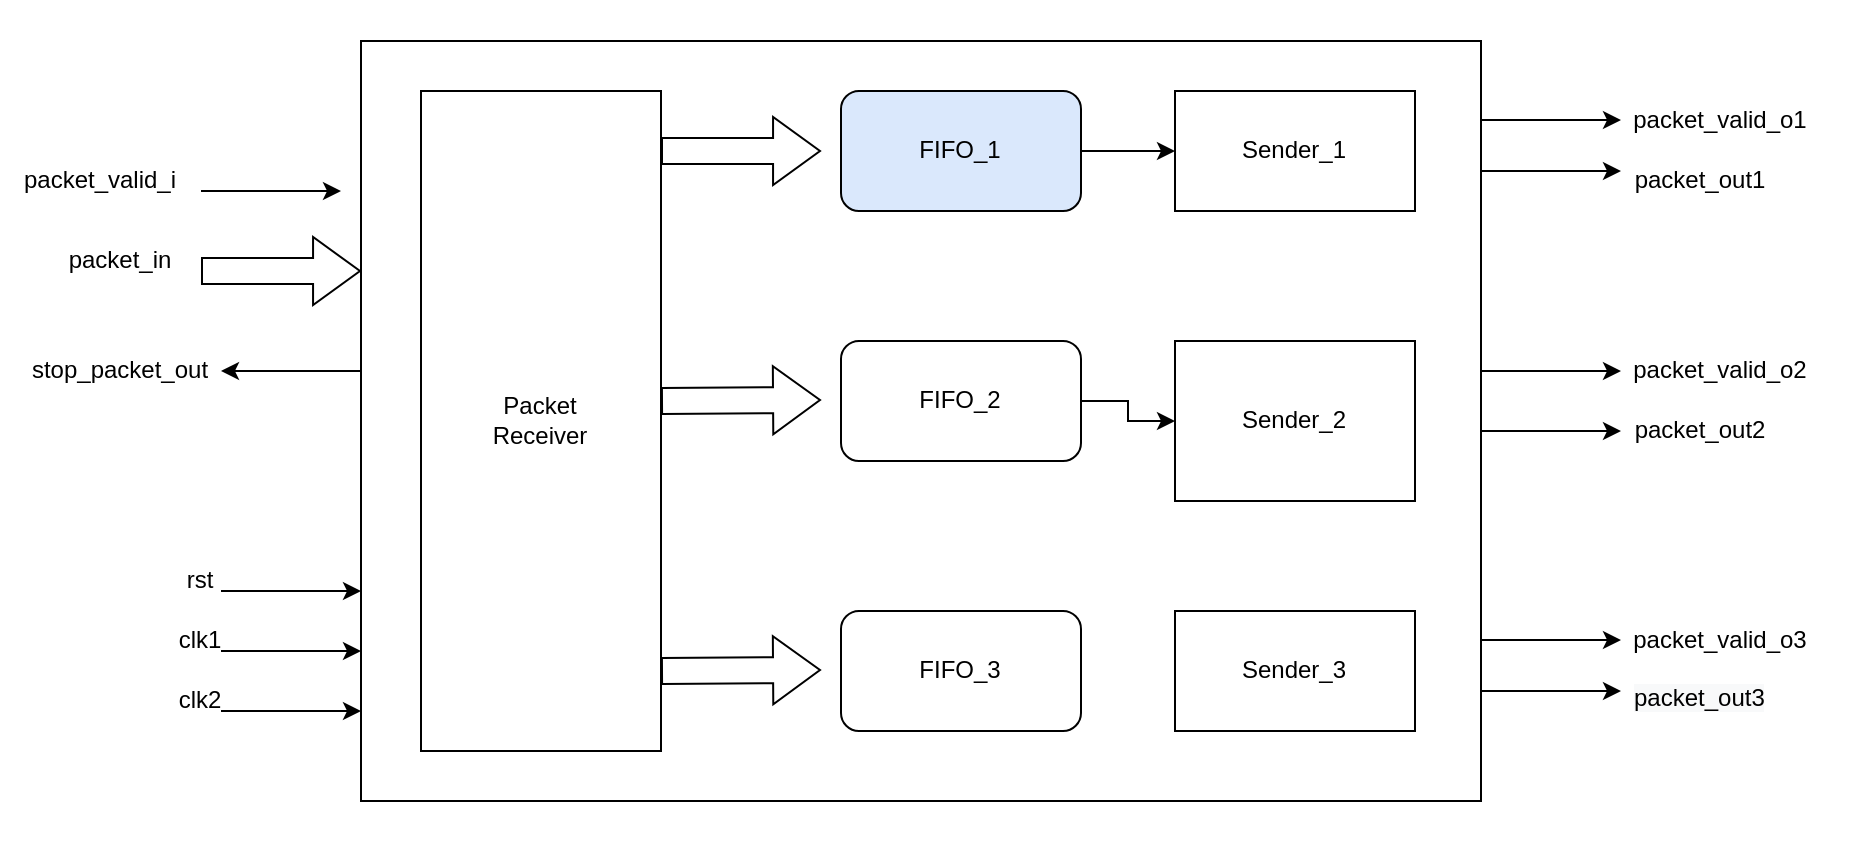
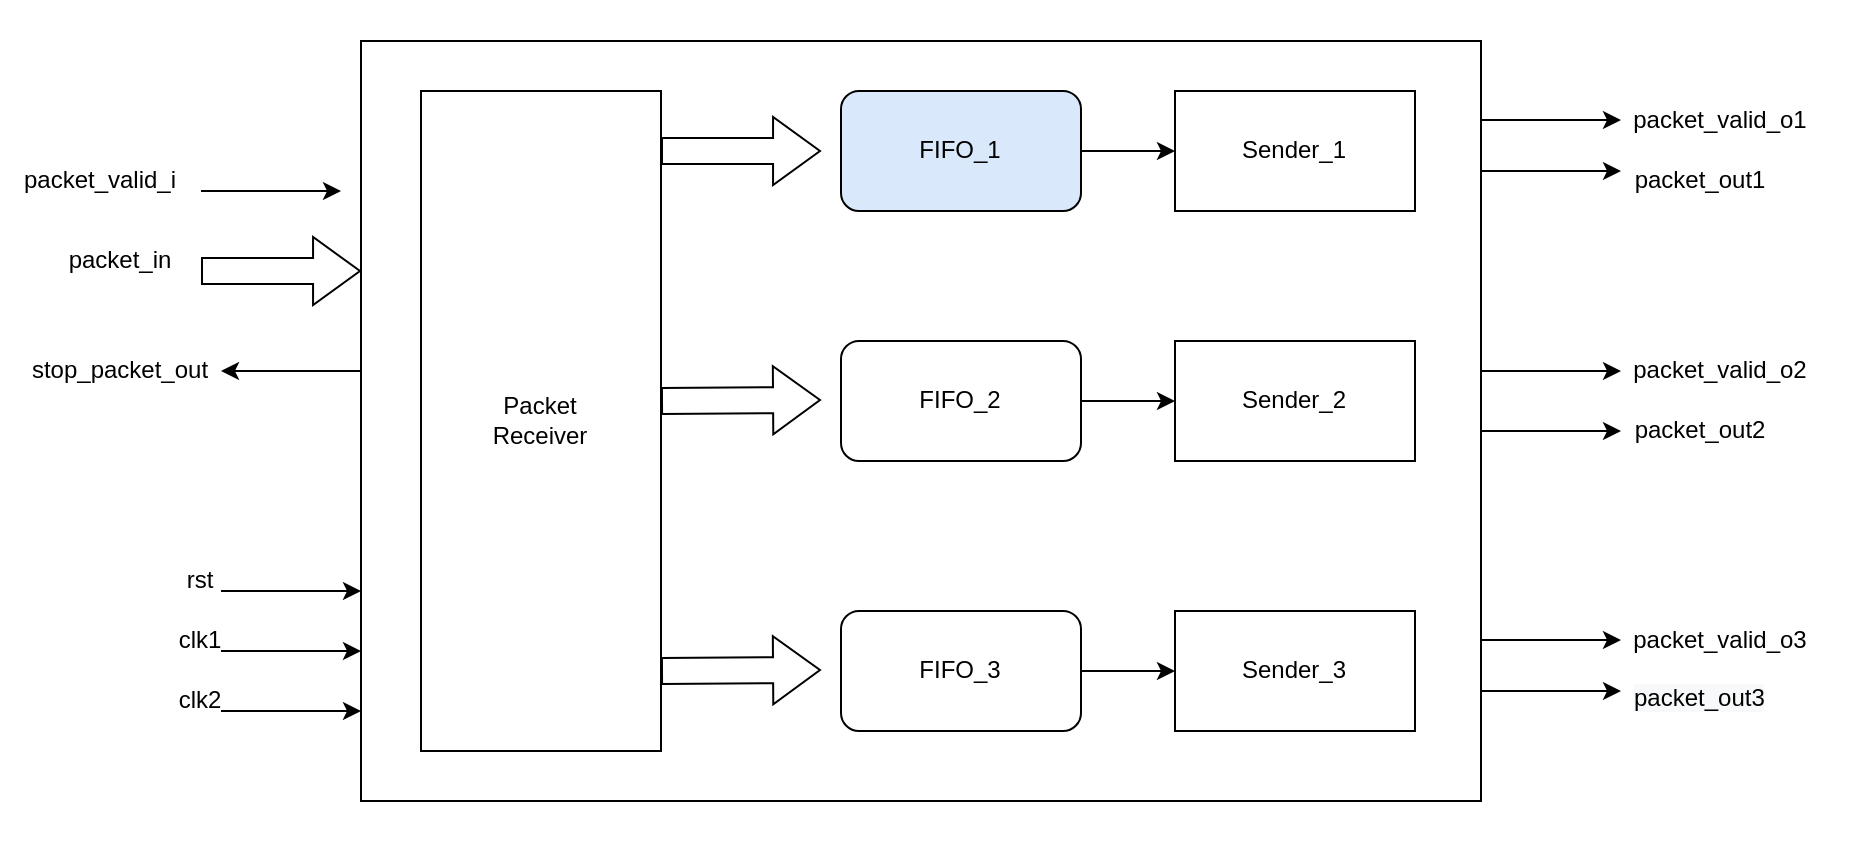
node "Sender_2": size 240x160 -> 240x120
edge "FIFO_3" -> "Sender_3": added
